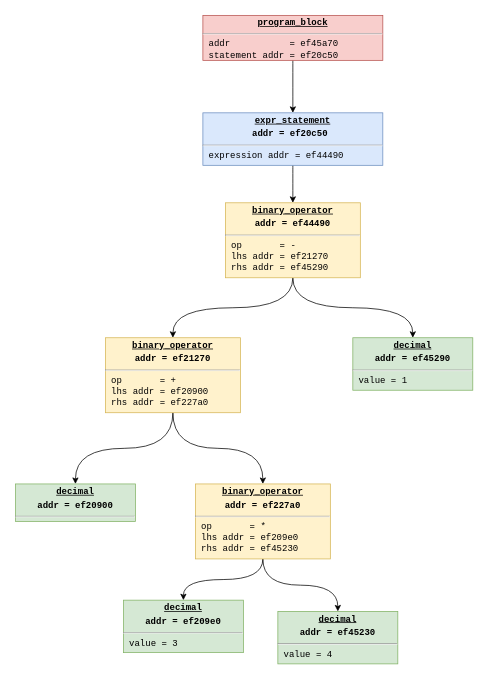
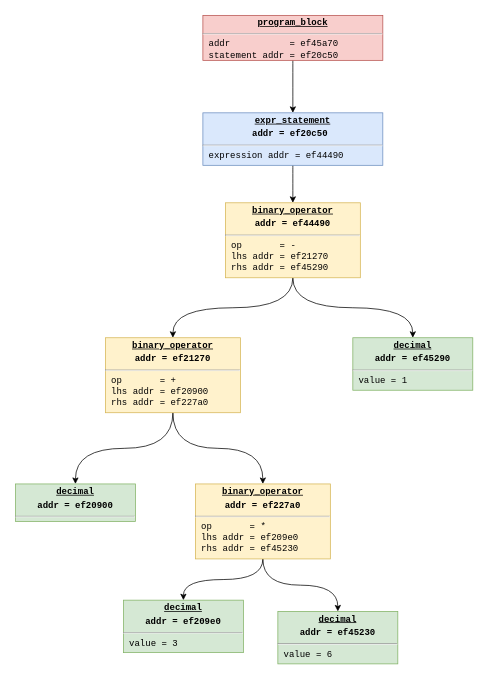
node "decimal addr = ef45230 value = 4": label "decimal addr = ef45230 value = 4" -> "decimal addr = ef45230 value = 6"
